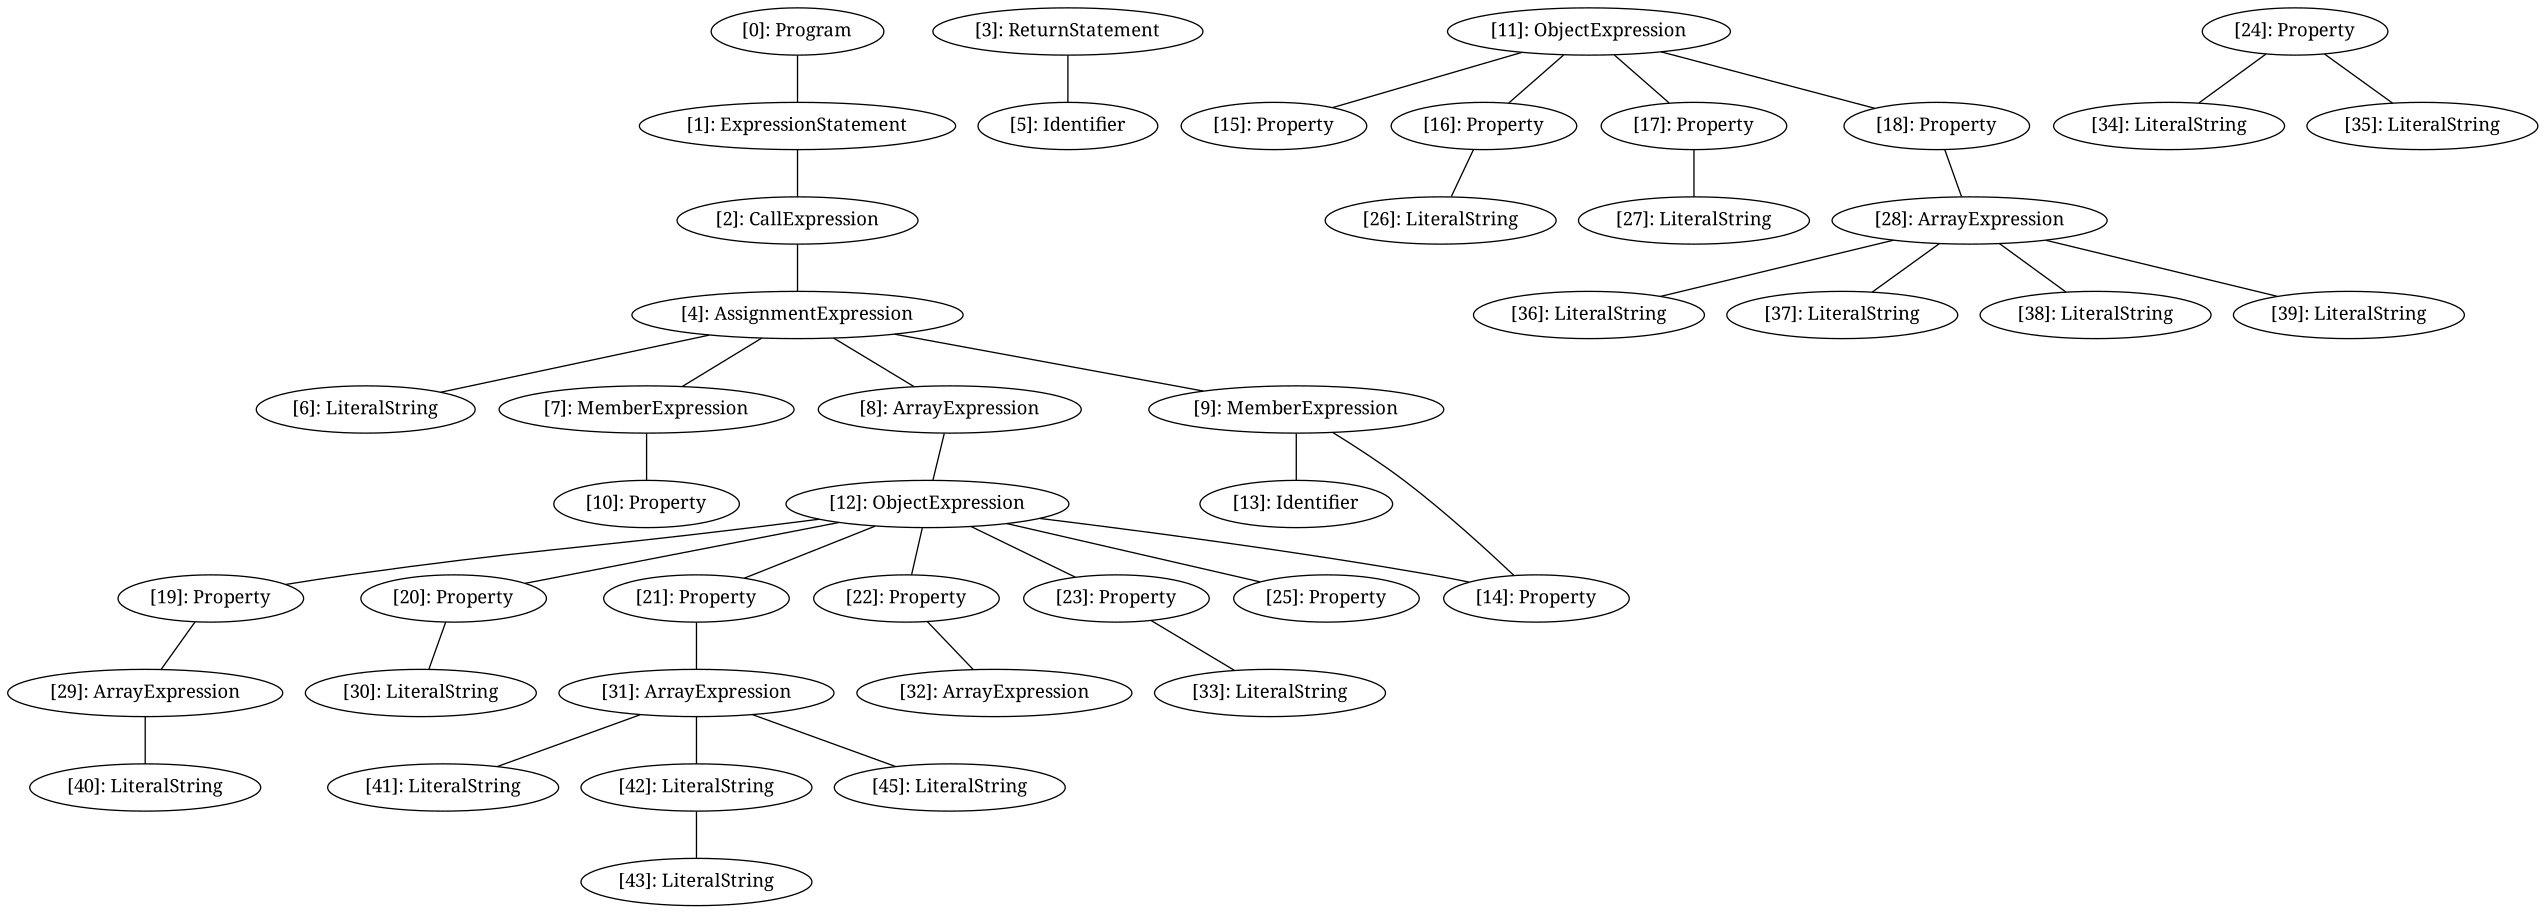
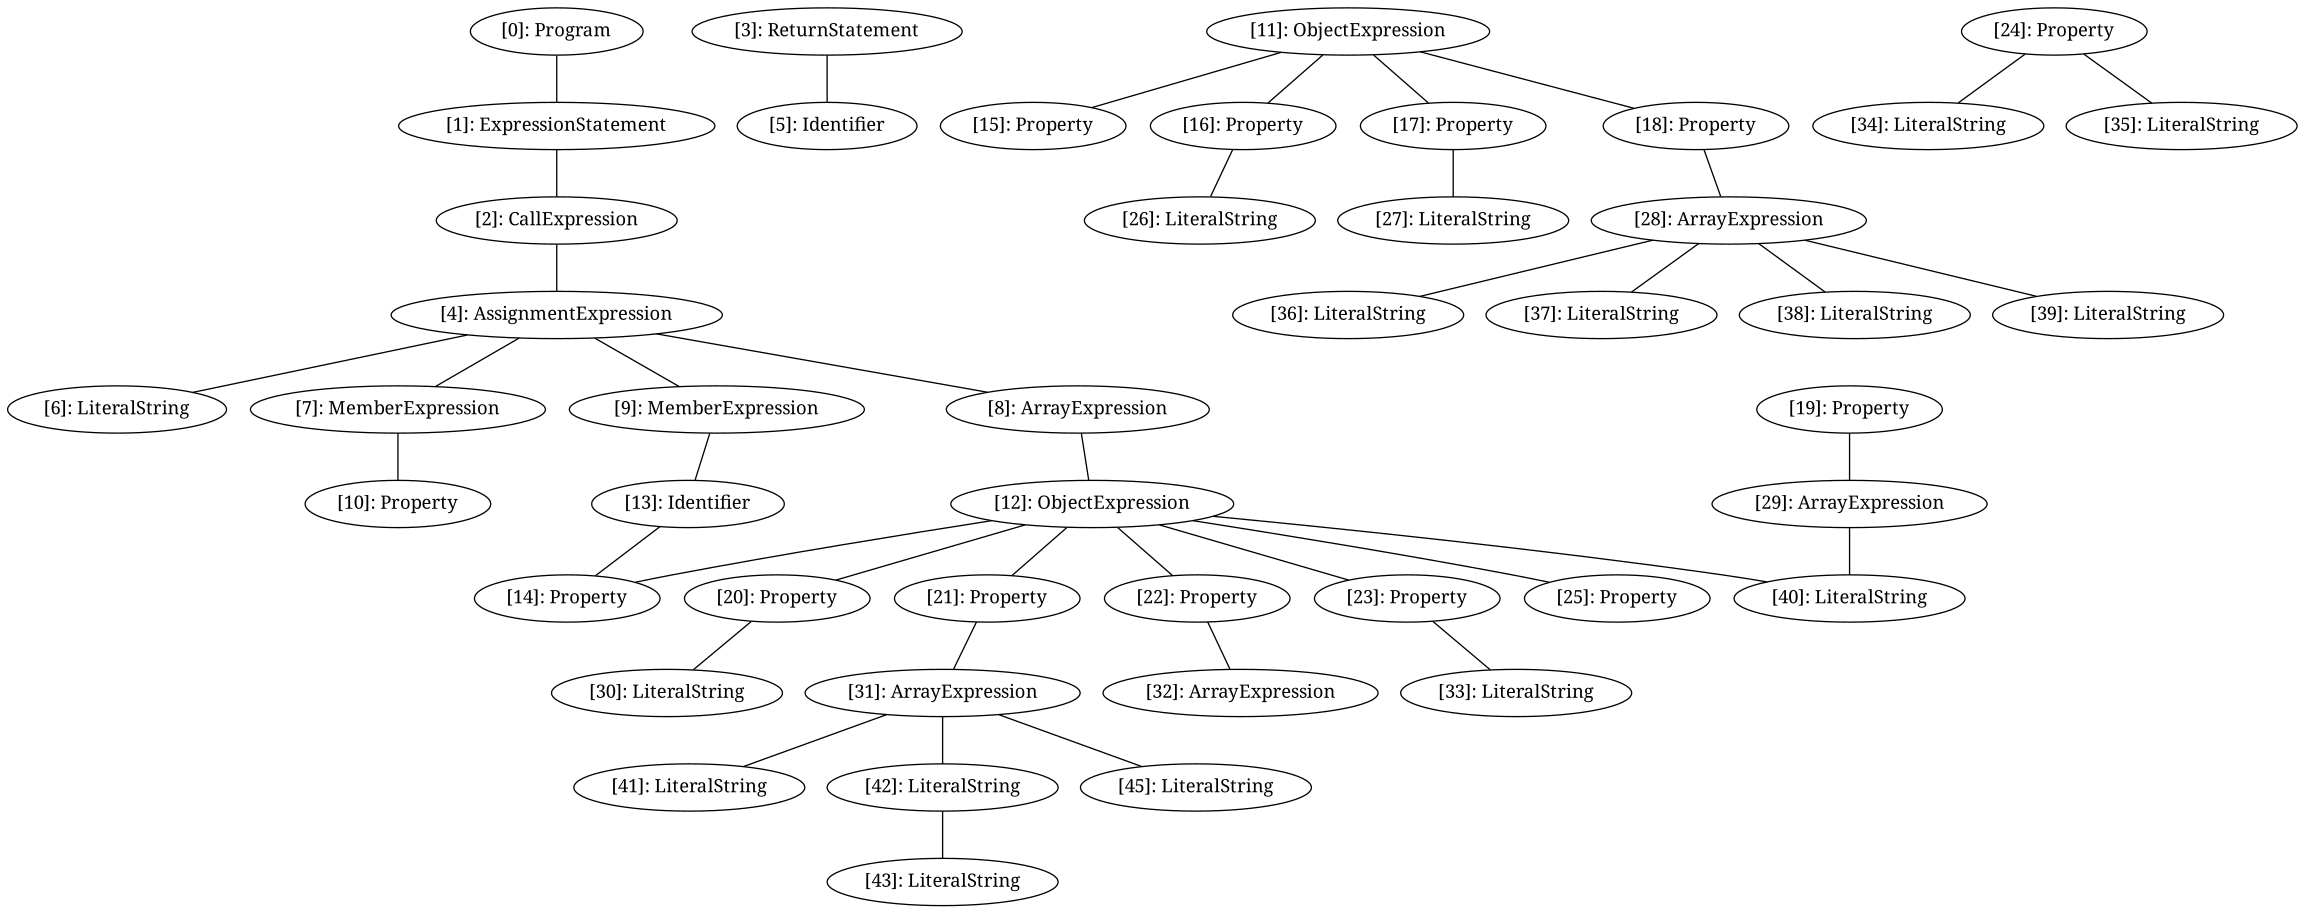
edge "[9]: MemberExpression" -- "[14]: Property": now "[13]: Identifier" -- "[14]: Property"
edge "[12]: ObjectExpression" -- "[19]: Property": now "[12]: ObjectExpression" -- "[40]: LiteralString"
